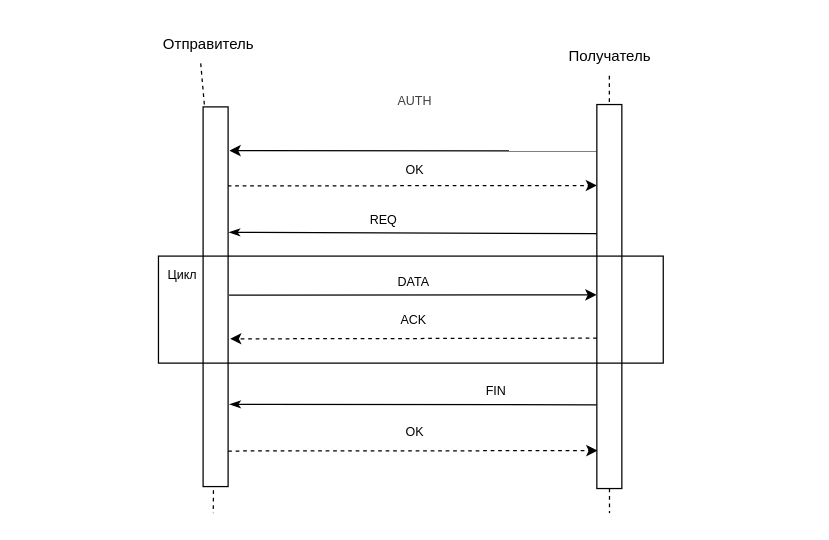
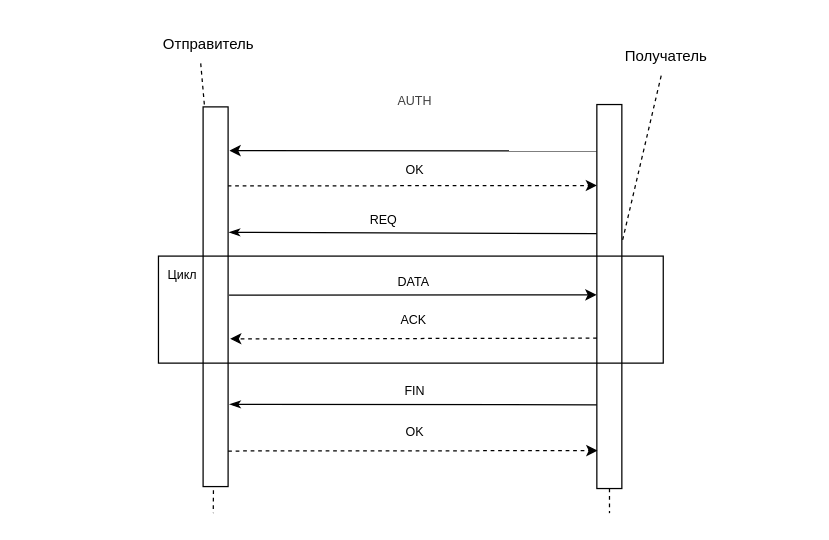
node "Получатель": moved (609, 57) -> (665, 57)
node "FIN": moved (496, 390) -> (415, 390)
